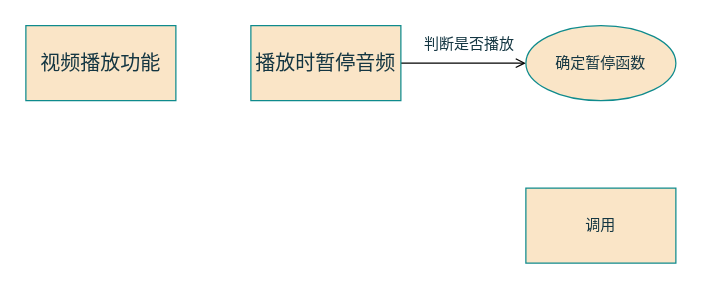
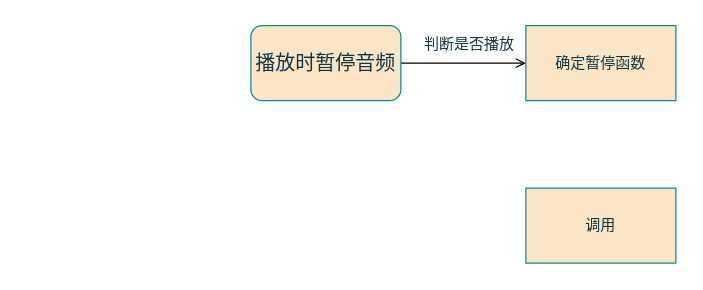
node "视频播放功能": removed
node "播放时暂停音频": shape rectangle -> rounded rectangle
node "确定暂停函数": shape ellipse -> rectangle
